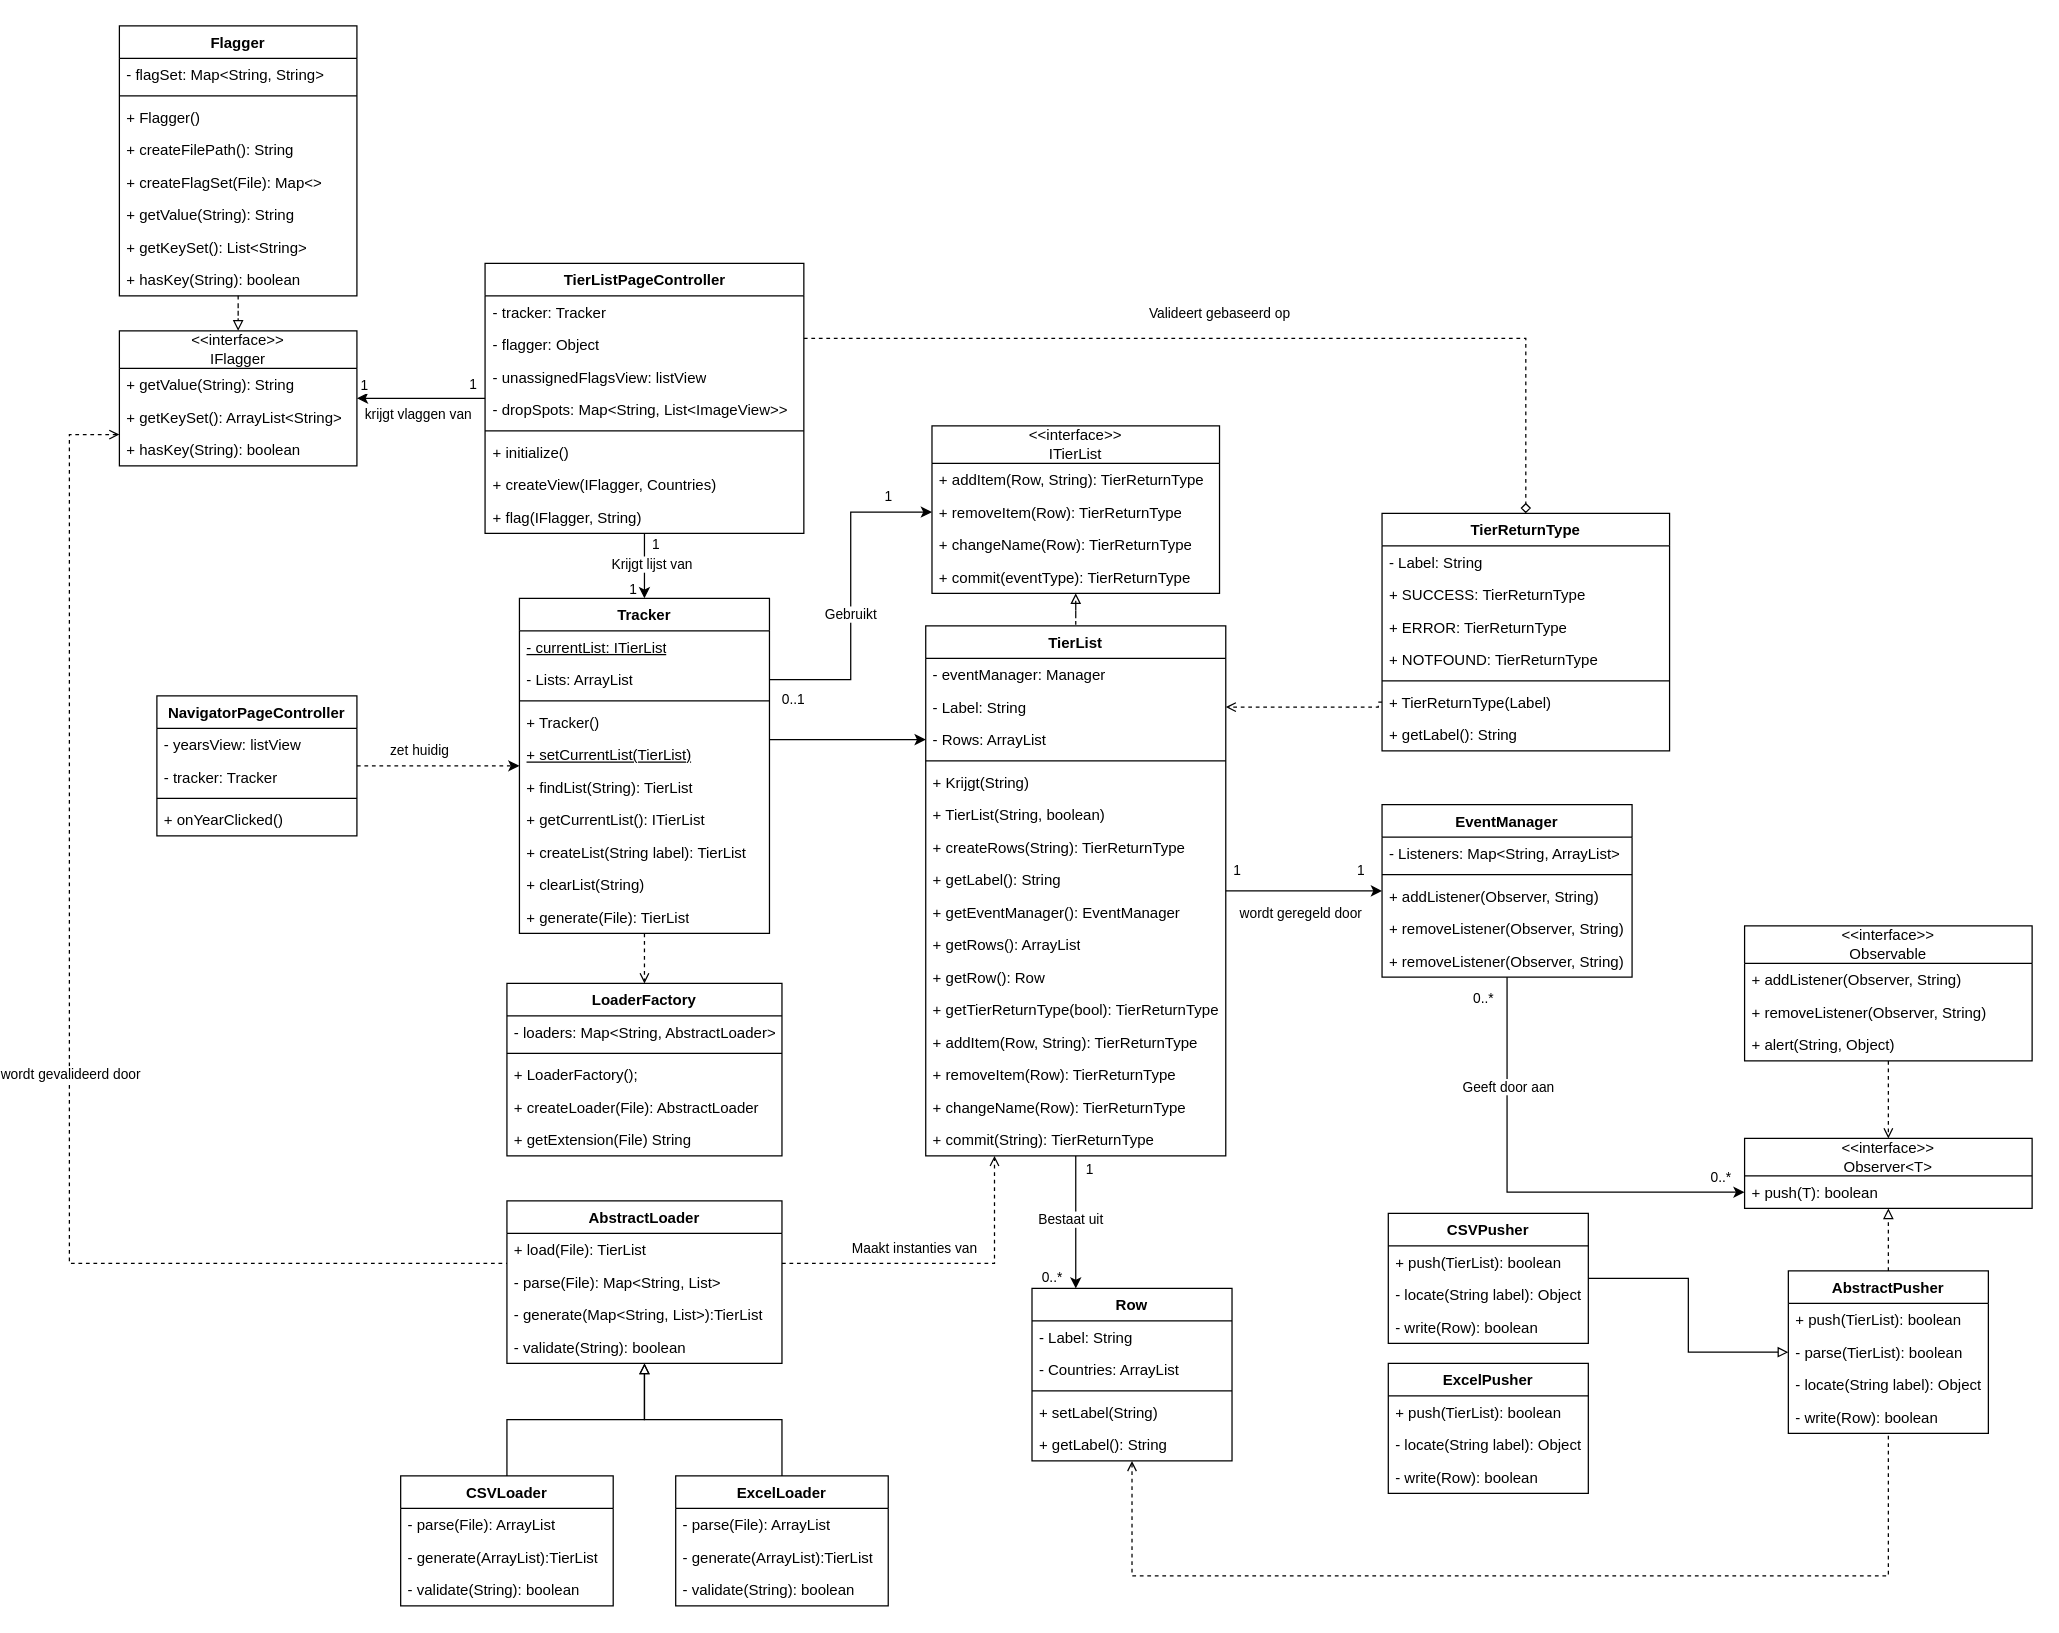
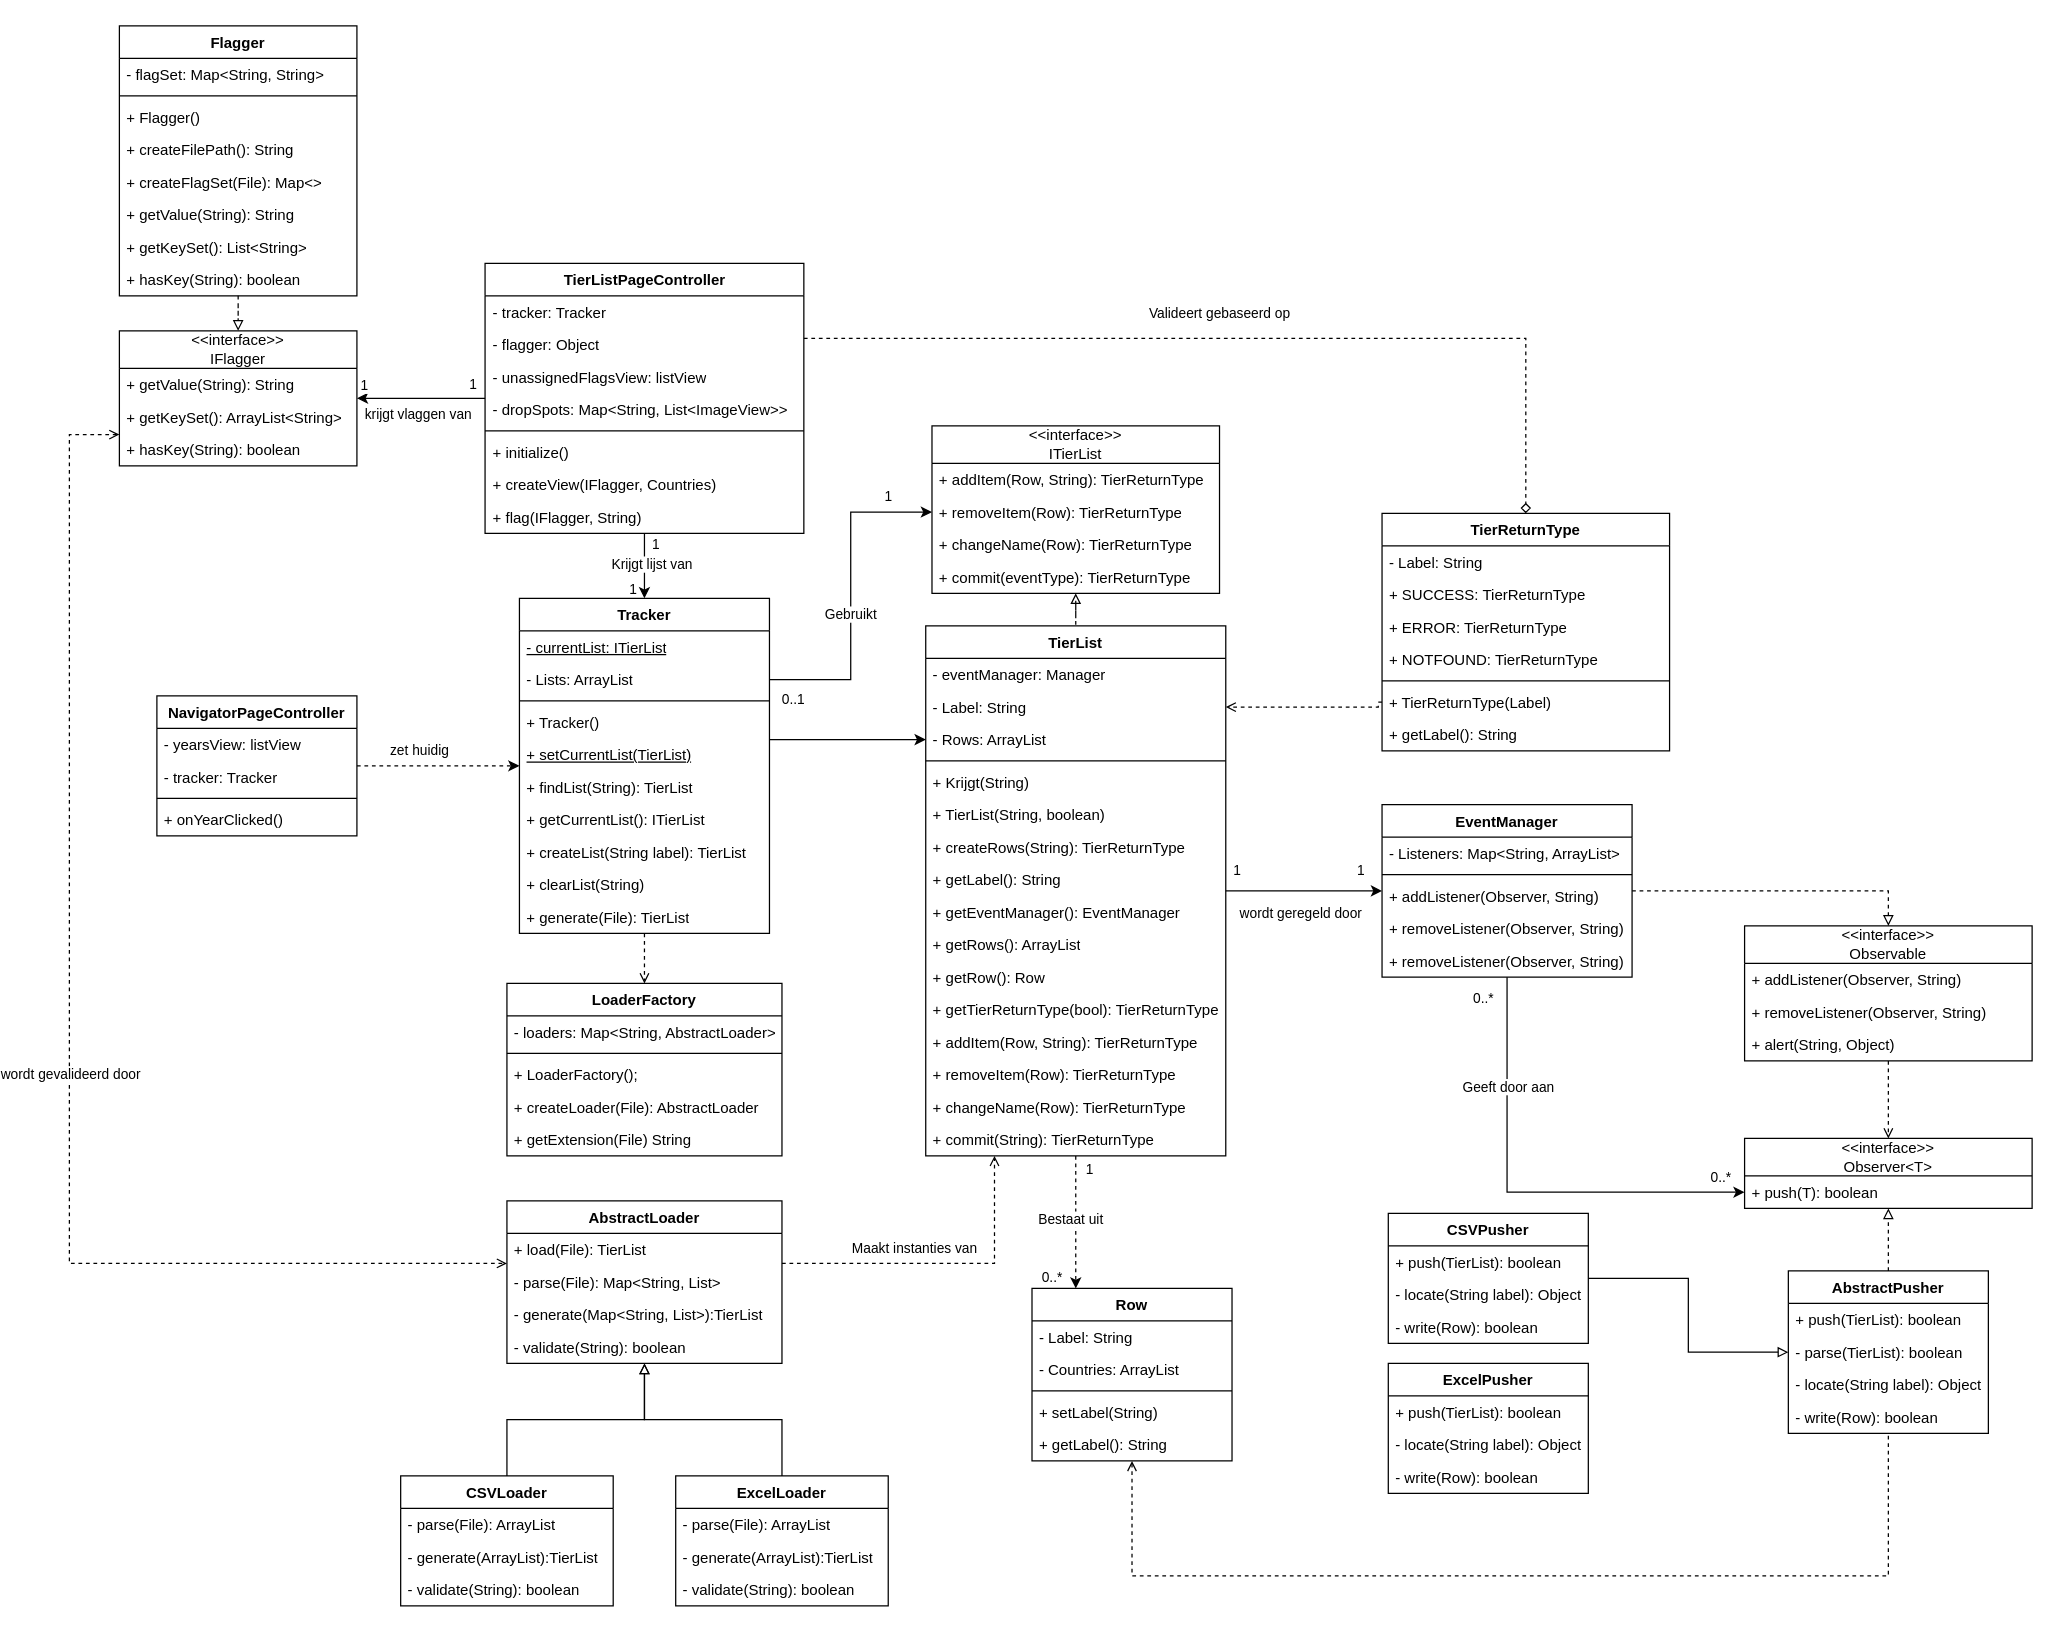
edge "EventManager" -> "<<interface>> Observable": added
edge "TierList" -> "Row": style solid -> dashed
edge "AbstractLoader" -> "<<interface>> IFlagger": arrowhead none -> open
